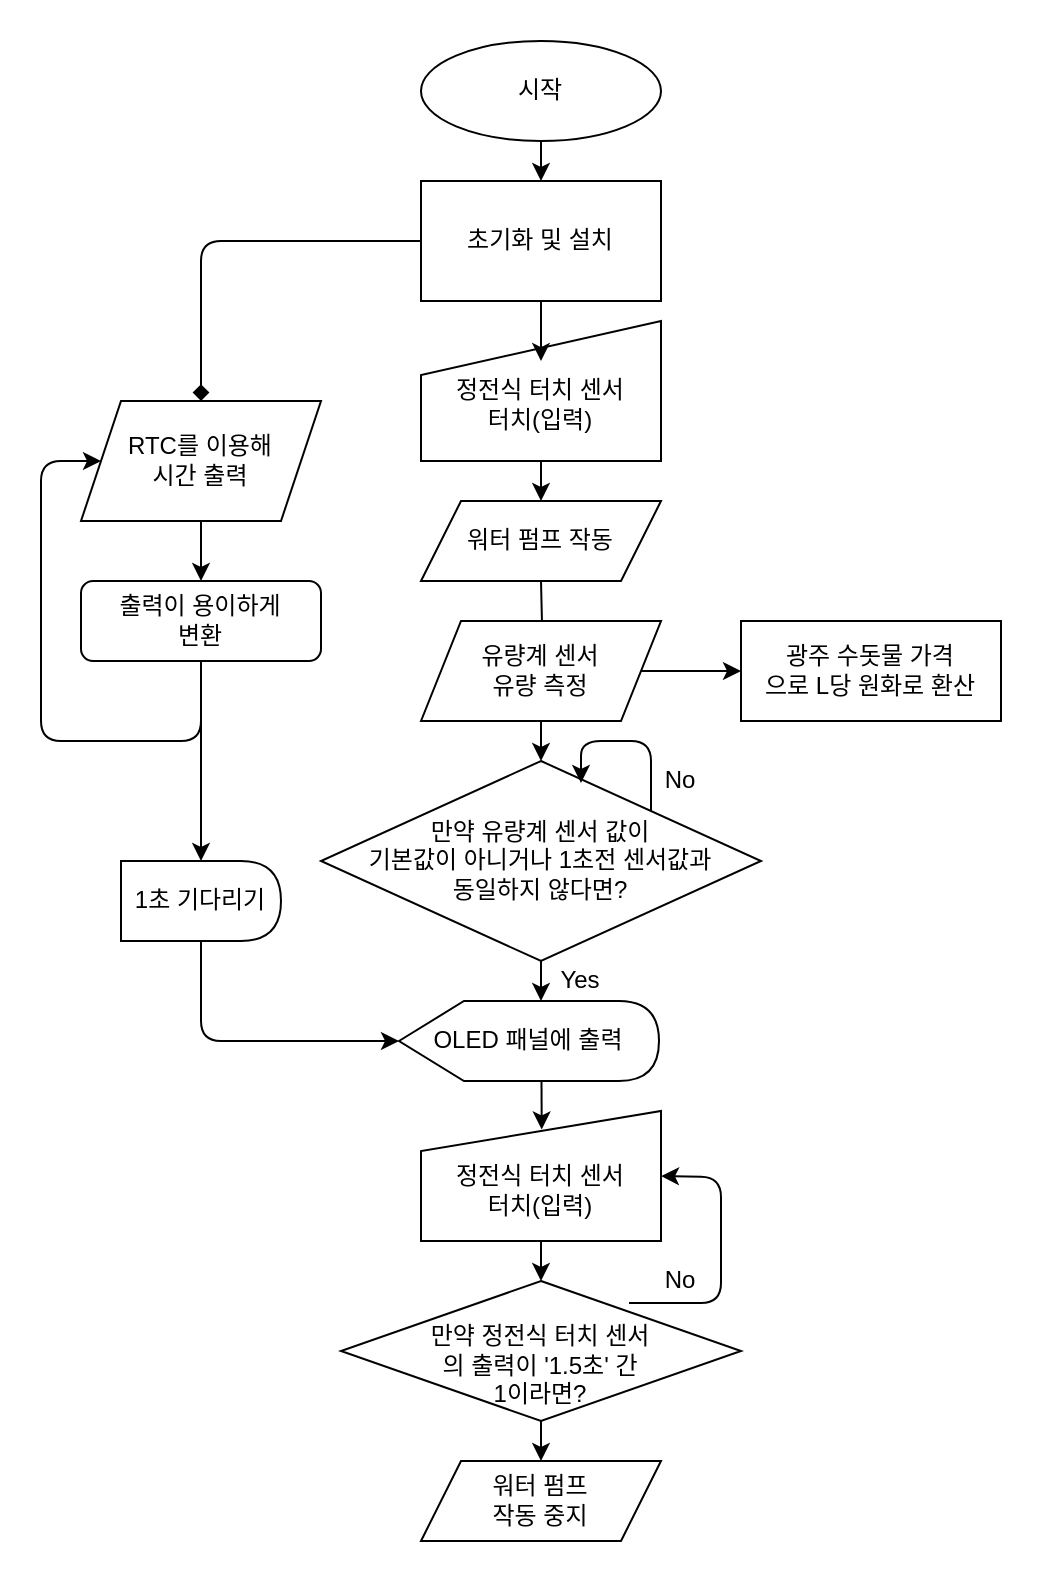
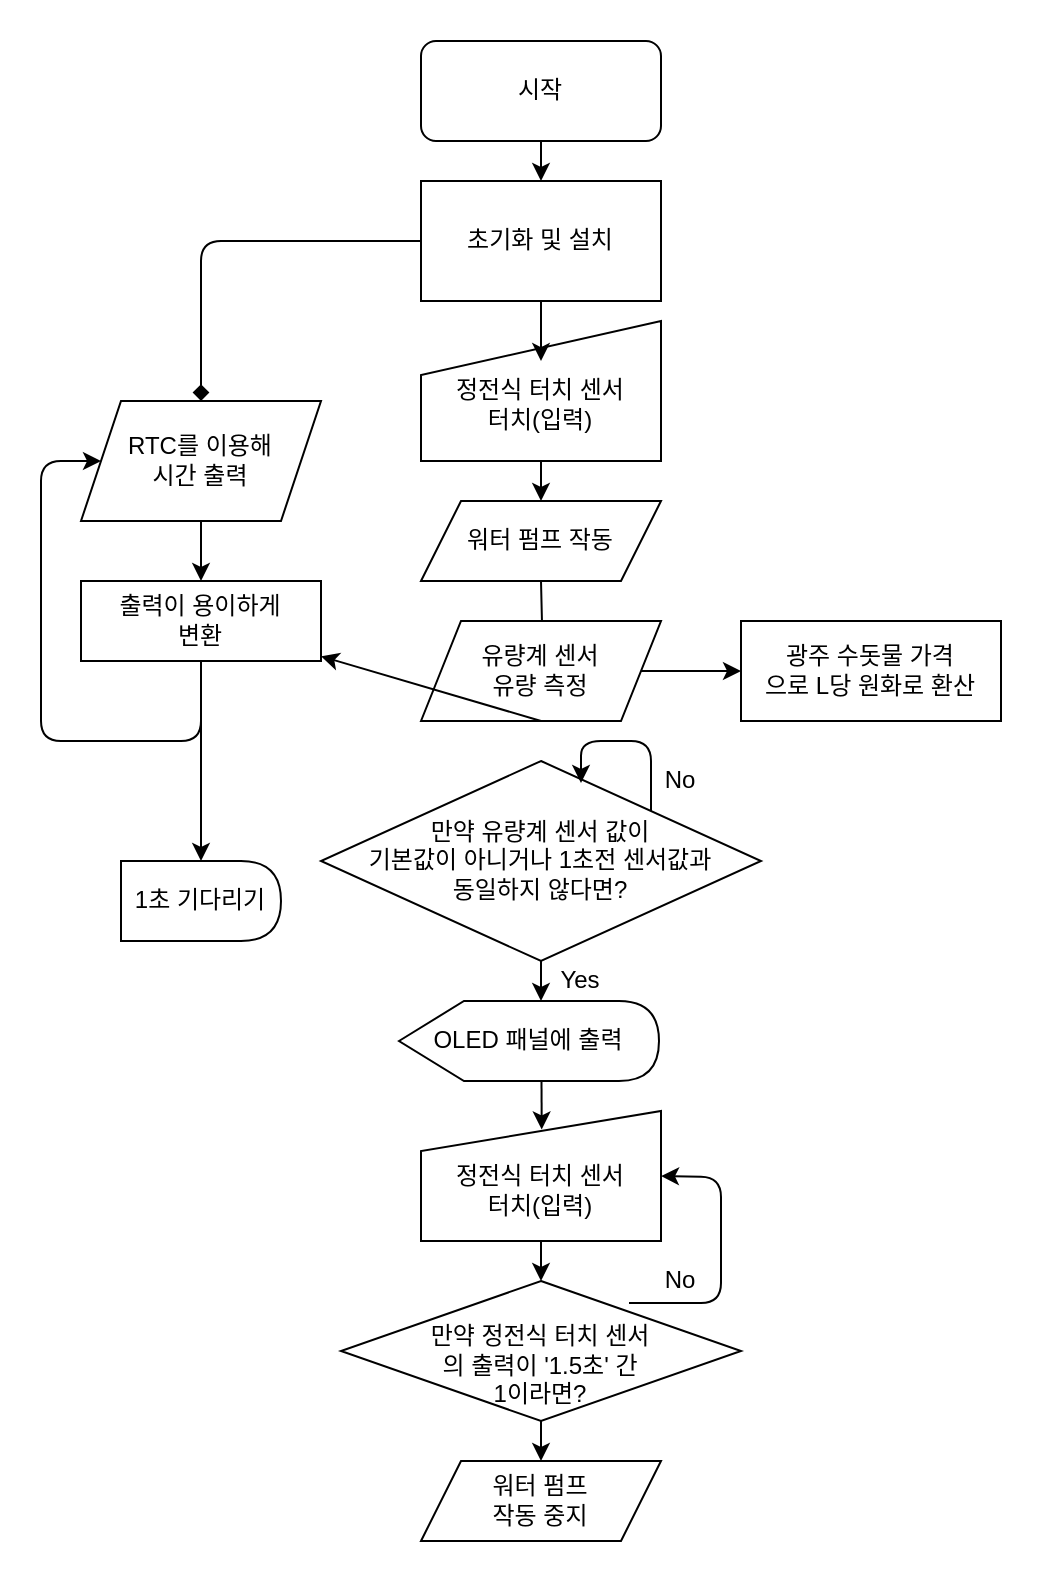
node "시작": shape ellipse -> rounded rectangle
node "출력이 용이하게 변환": shape rounded rectangle -> rectangle
edge "유량계 센서 유량 측정" -> "만약 유량계 센서 값이 기본값이 아니거나 1초전 센서값과 동일하지 않다면?": now "유량계 센서 유량 측정" -> "출력이 용이하게 변환"
edge "1초 기다리기" -> "OLED 패널에 출력": removed
